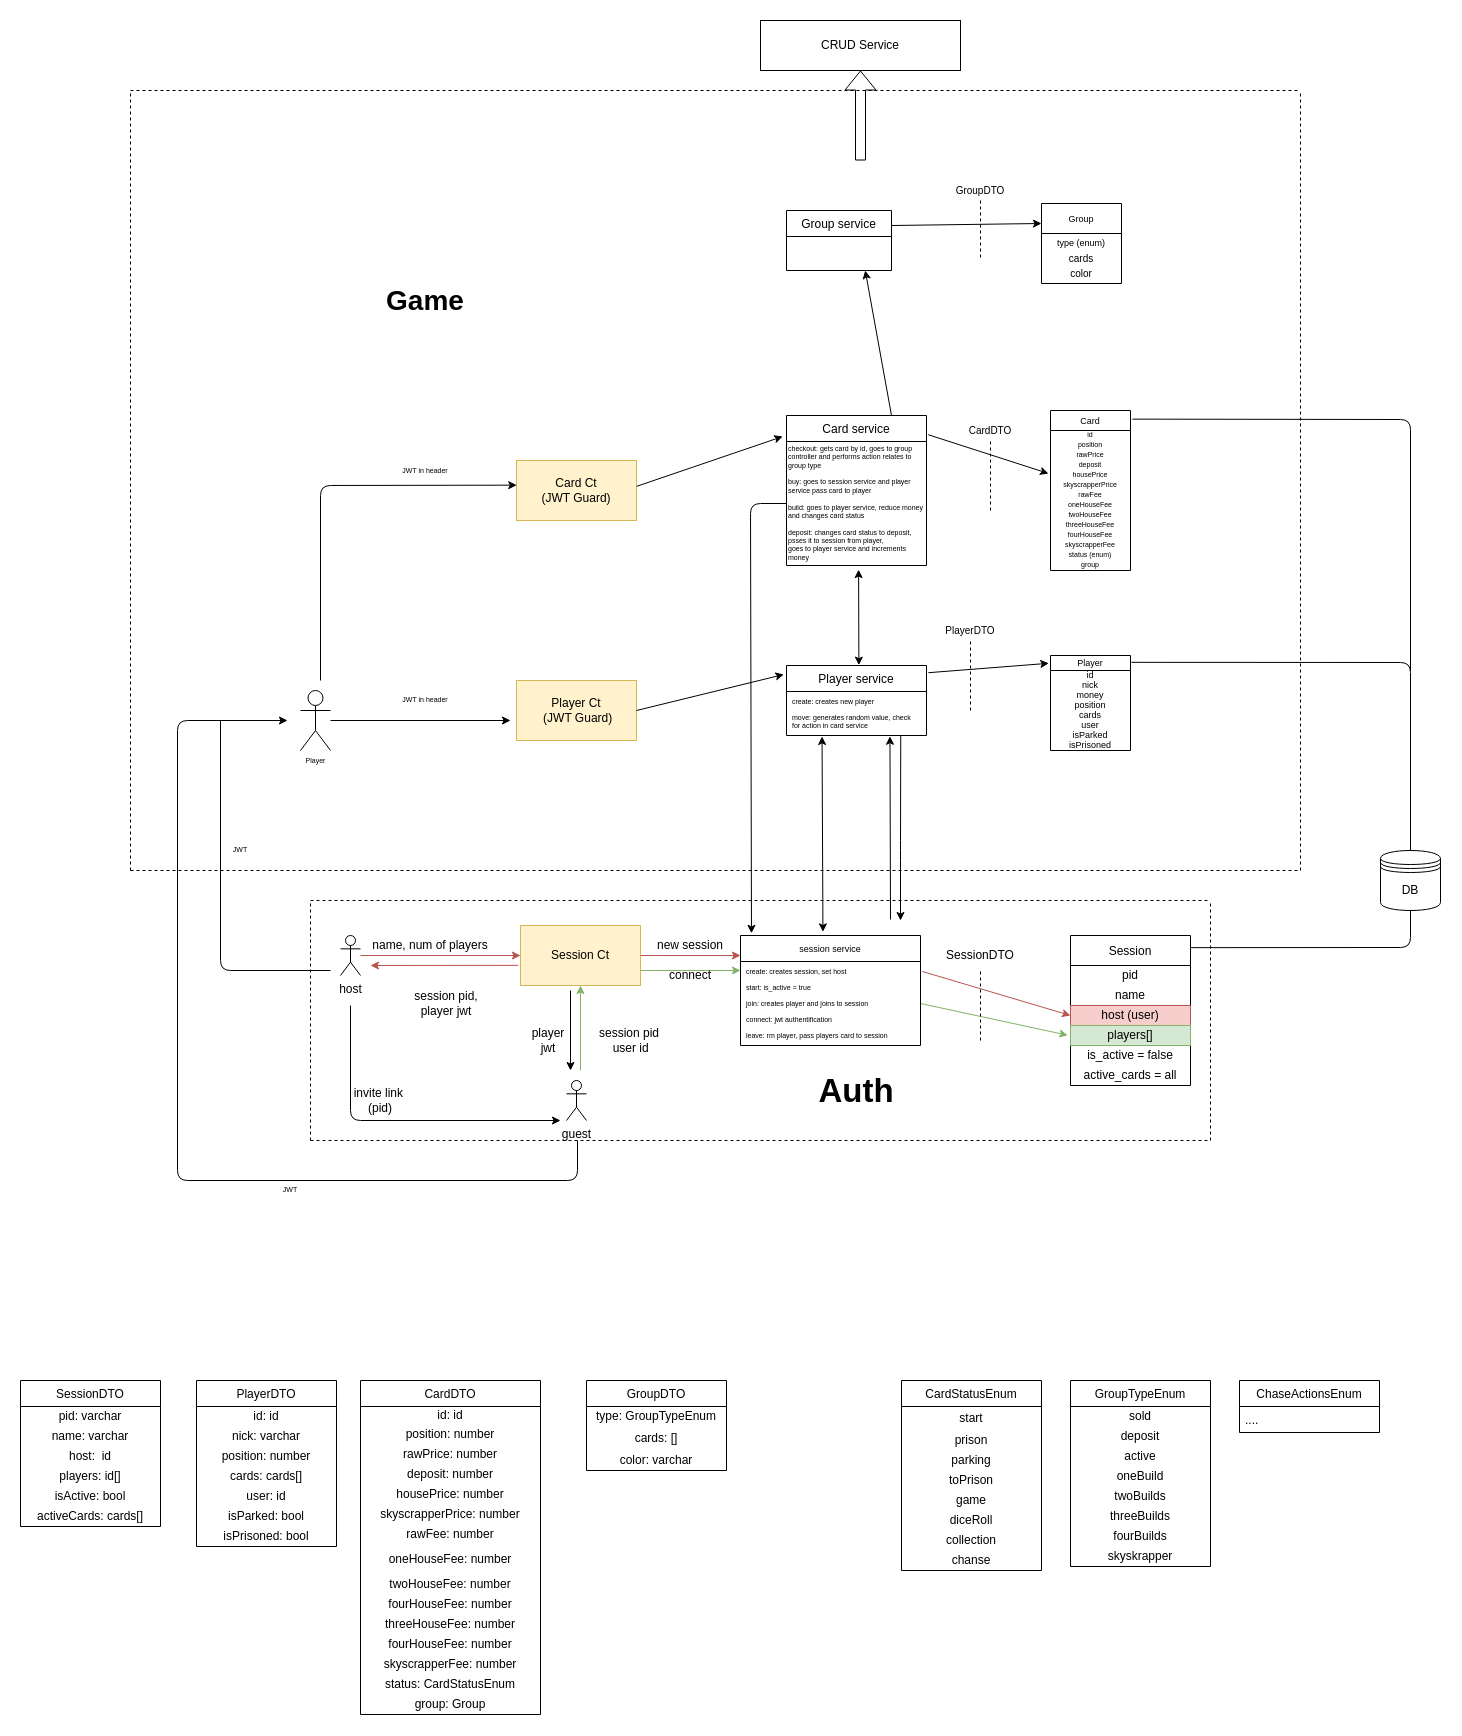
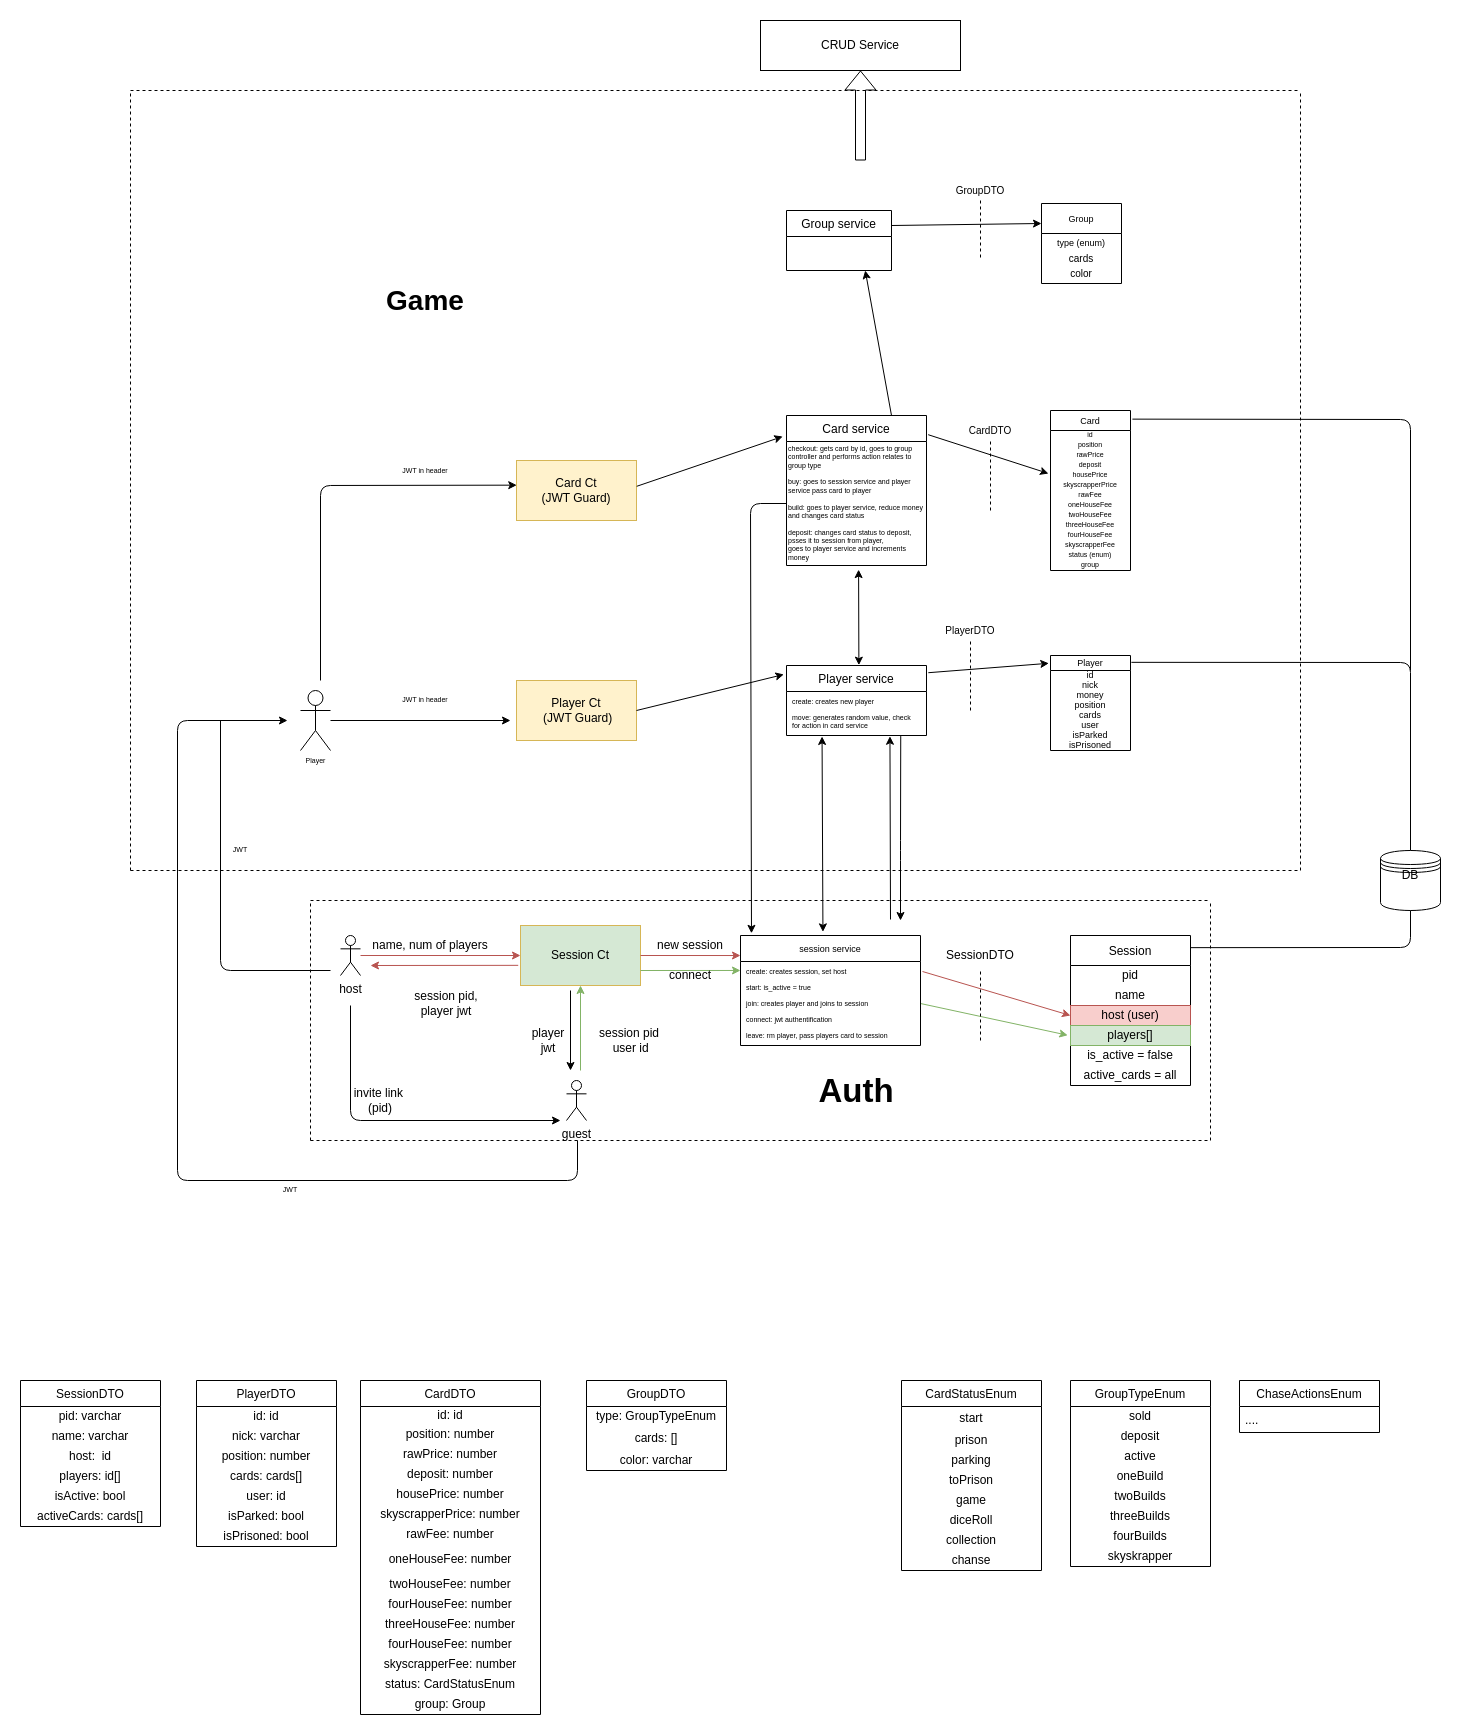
node "DB": moved (1411, 891) -> (1411, 876)
node "Session Ct": fillcolor #fff2cc -> #d5e8d4
